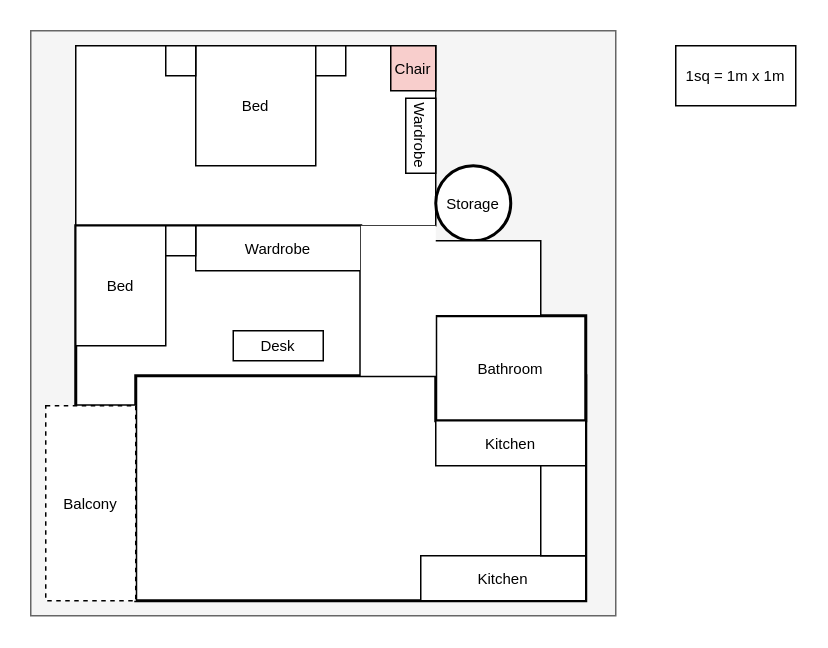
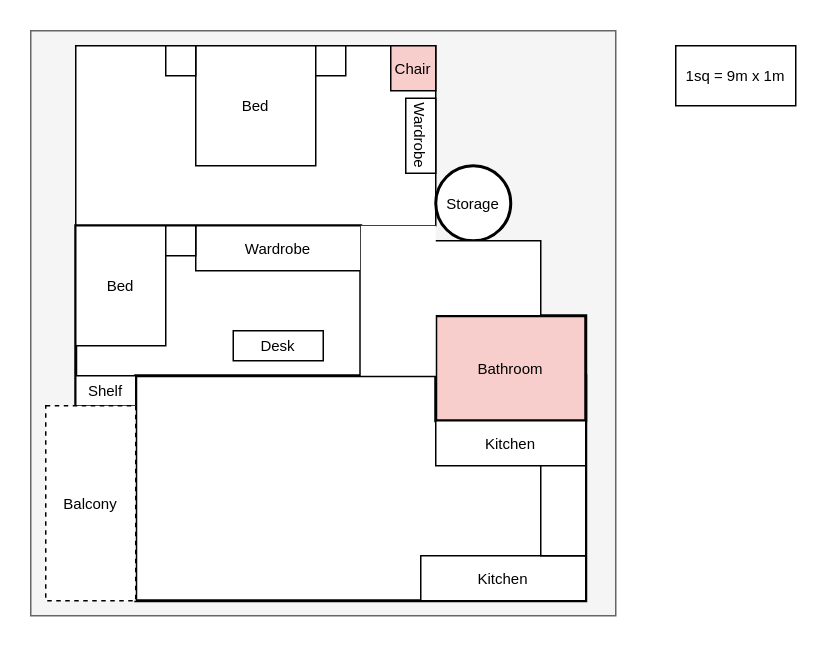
node "1sq = 1m x 1m": label "1sq = 1m x 1m" -> "1sq = 9m x 1m"
node "Bathroom": fillcolor #ffffff -> #f8cecc
node "Shelf": added
